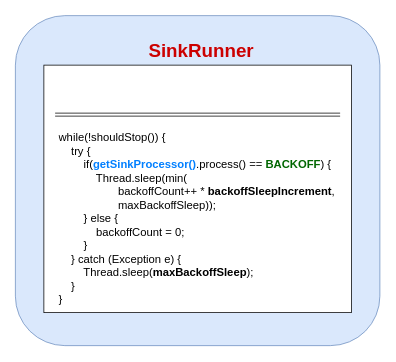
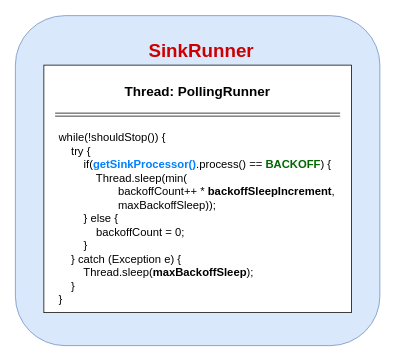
node "Thread: PollingRunner": added
